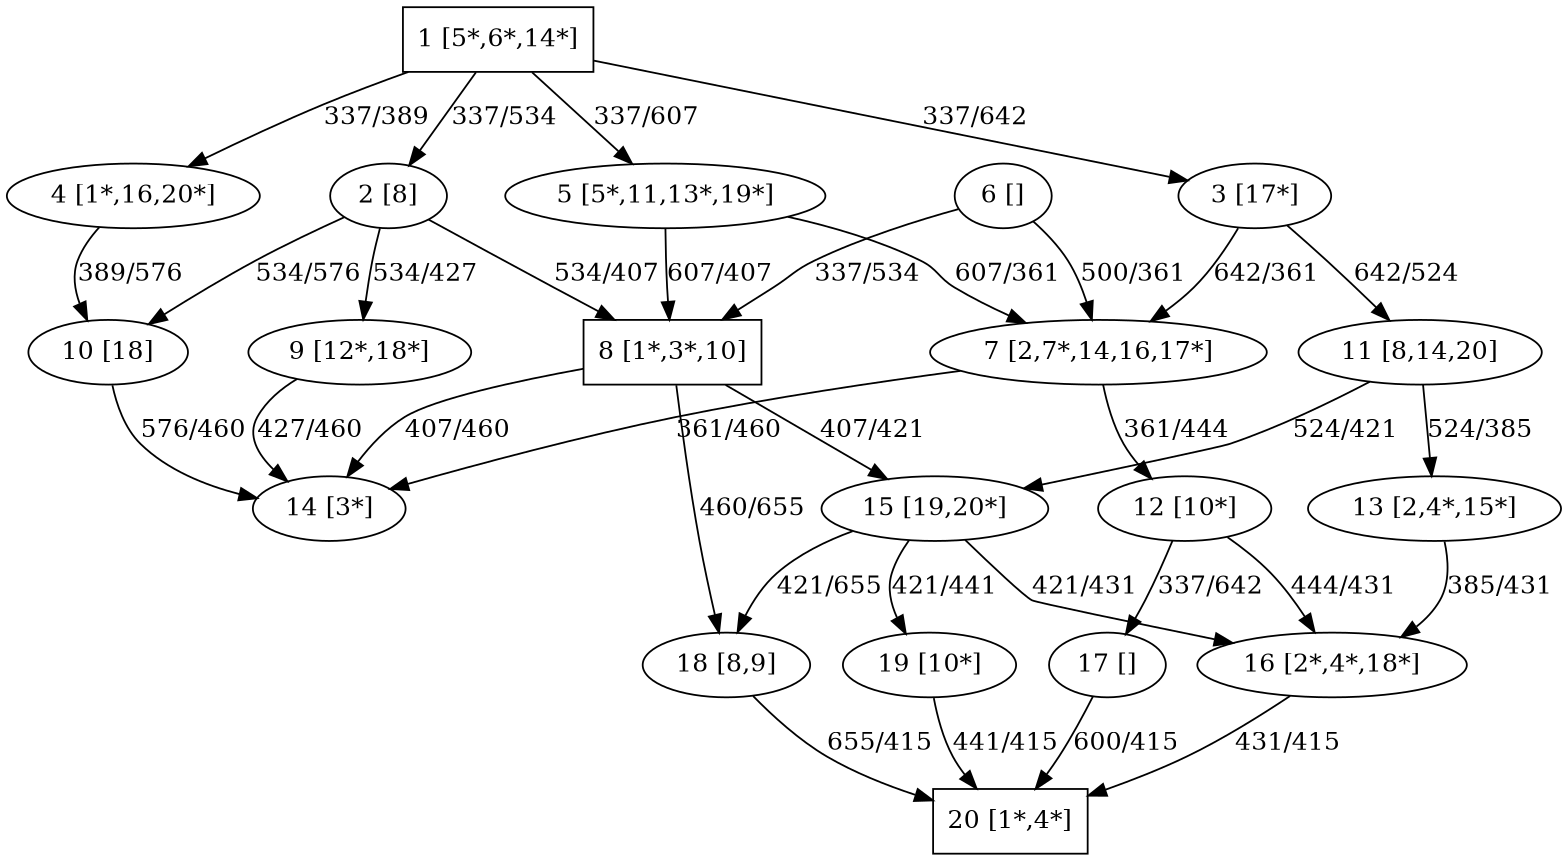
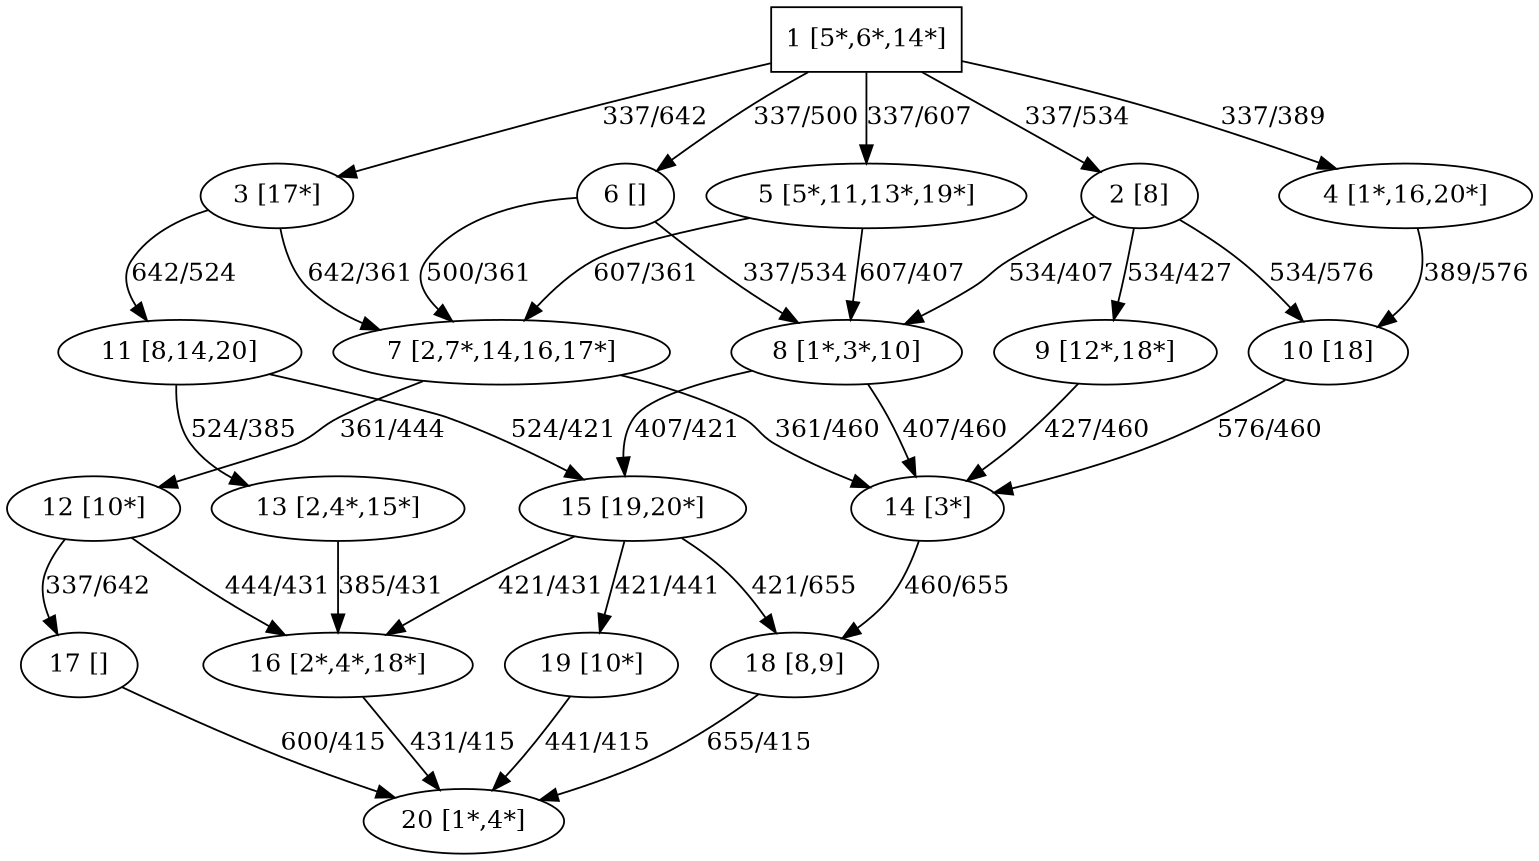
edge "1 [5*,6*,14*]" -> "6 []": added, label "337/500"
node "8 [1*,3*,10]": shape box -> ellipse
edge "8 [1*,3*,10]" -> "18 [8,9]": now "14 [3*]" -> "18 [8,9]"
node "20 [1*,4*]": shape box -> ellipse
